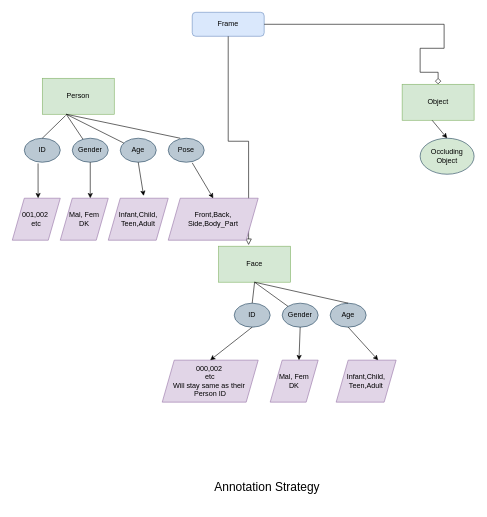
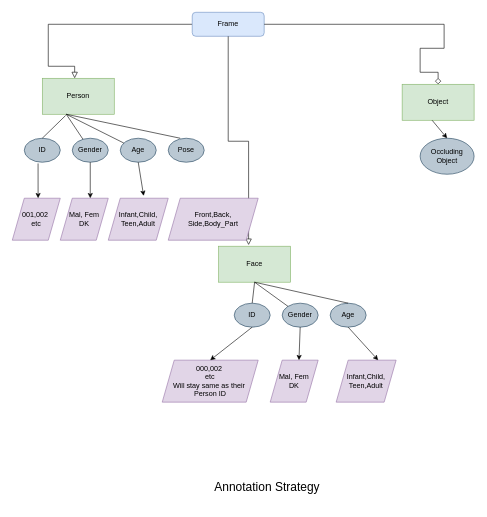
edge "Frame" -> "Person": added
node "Occluding Object": fillcolor #d5e8d4 -> #bac8d3
edge "Pose" -> "Front,Back, Side,Body_Part": removed
